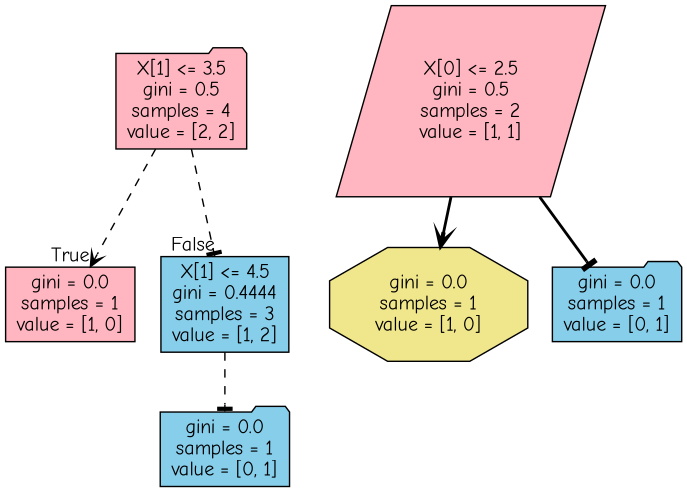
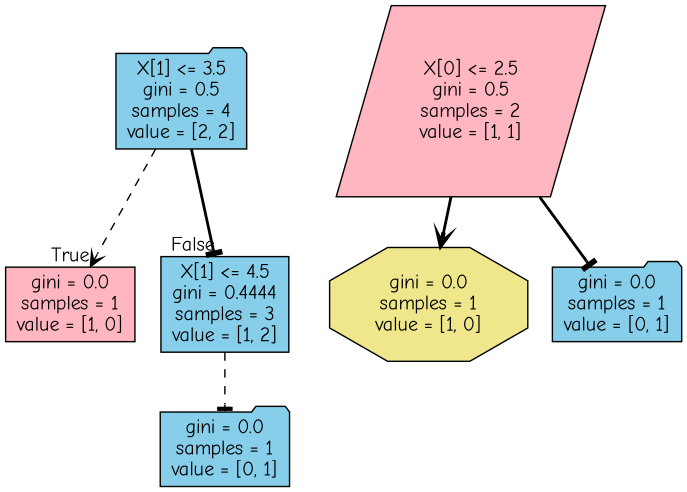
node "X[1] <= 3.5 gini = 0.5 samples = 4 value = [2, 2]": fillcolor lightpink -> skyblue
edge "X[1] <= 3.5 gini = 0.5 samples = 4 value = [2, 2]" -> "X[1] <= 4.5 gini = 0.4444 samples = 3 value = [1, 2]": style dashed -> bold
